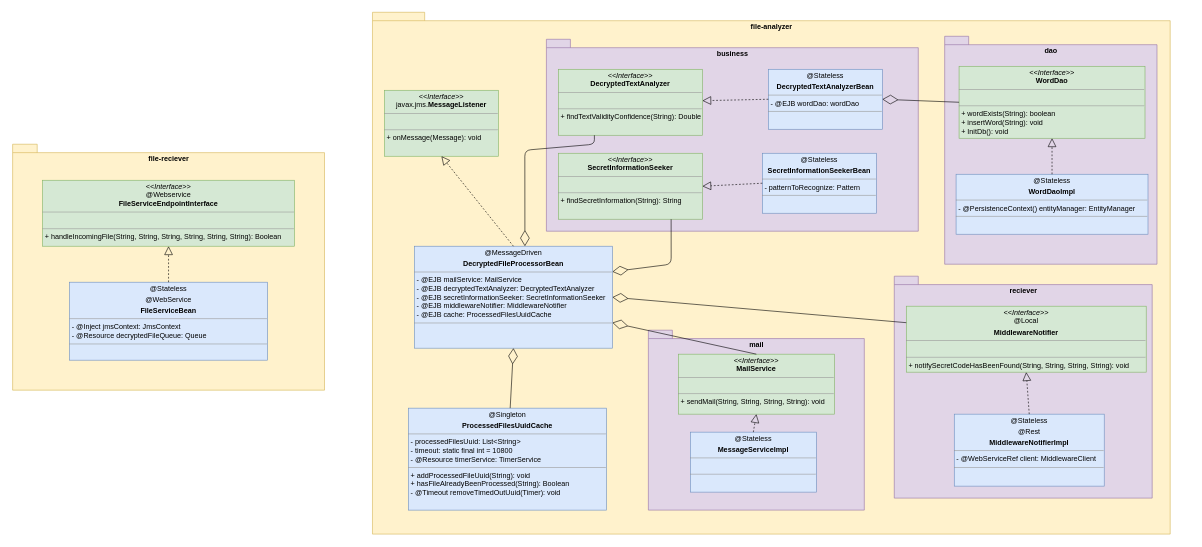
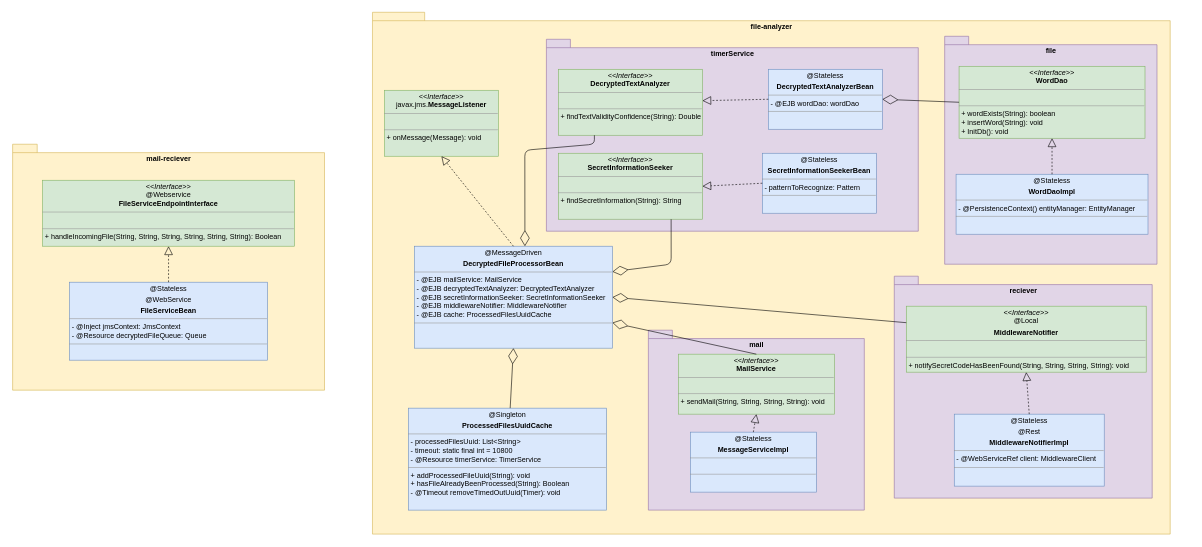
node "dao": label "dao" -> "file"
node "business": label "business" -> "timerService"
node "file-reciever": label "file-reciever" -> "mail-reciever"
